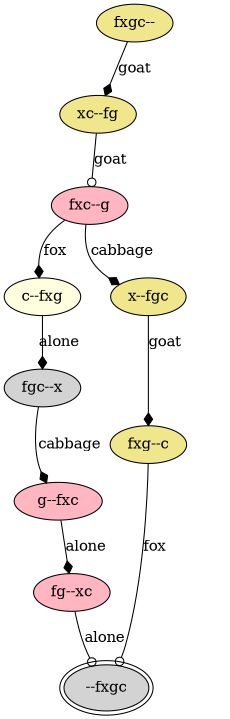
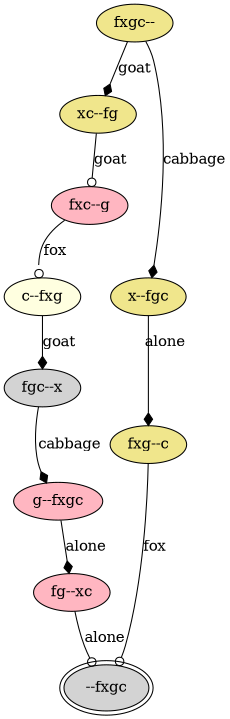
edge "fxc--g" -> "c--fxg": arrowhead diamond -> odot
edge "fxc--g" -> "x--fgc": now "fxgc--" -> "x--fgc"
edge "c--fxg" -> "fgc--x": label "alone" -> "goat"
edge "x--fgc" -> "fxg--c": label "goat" -> "alone"
node "g--fxc": label "g--fxc" -> "g--fxgc"
